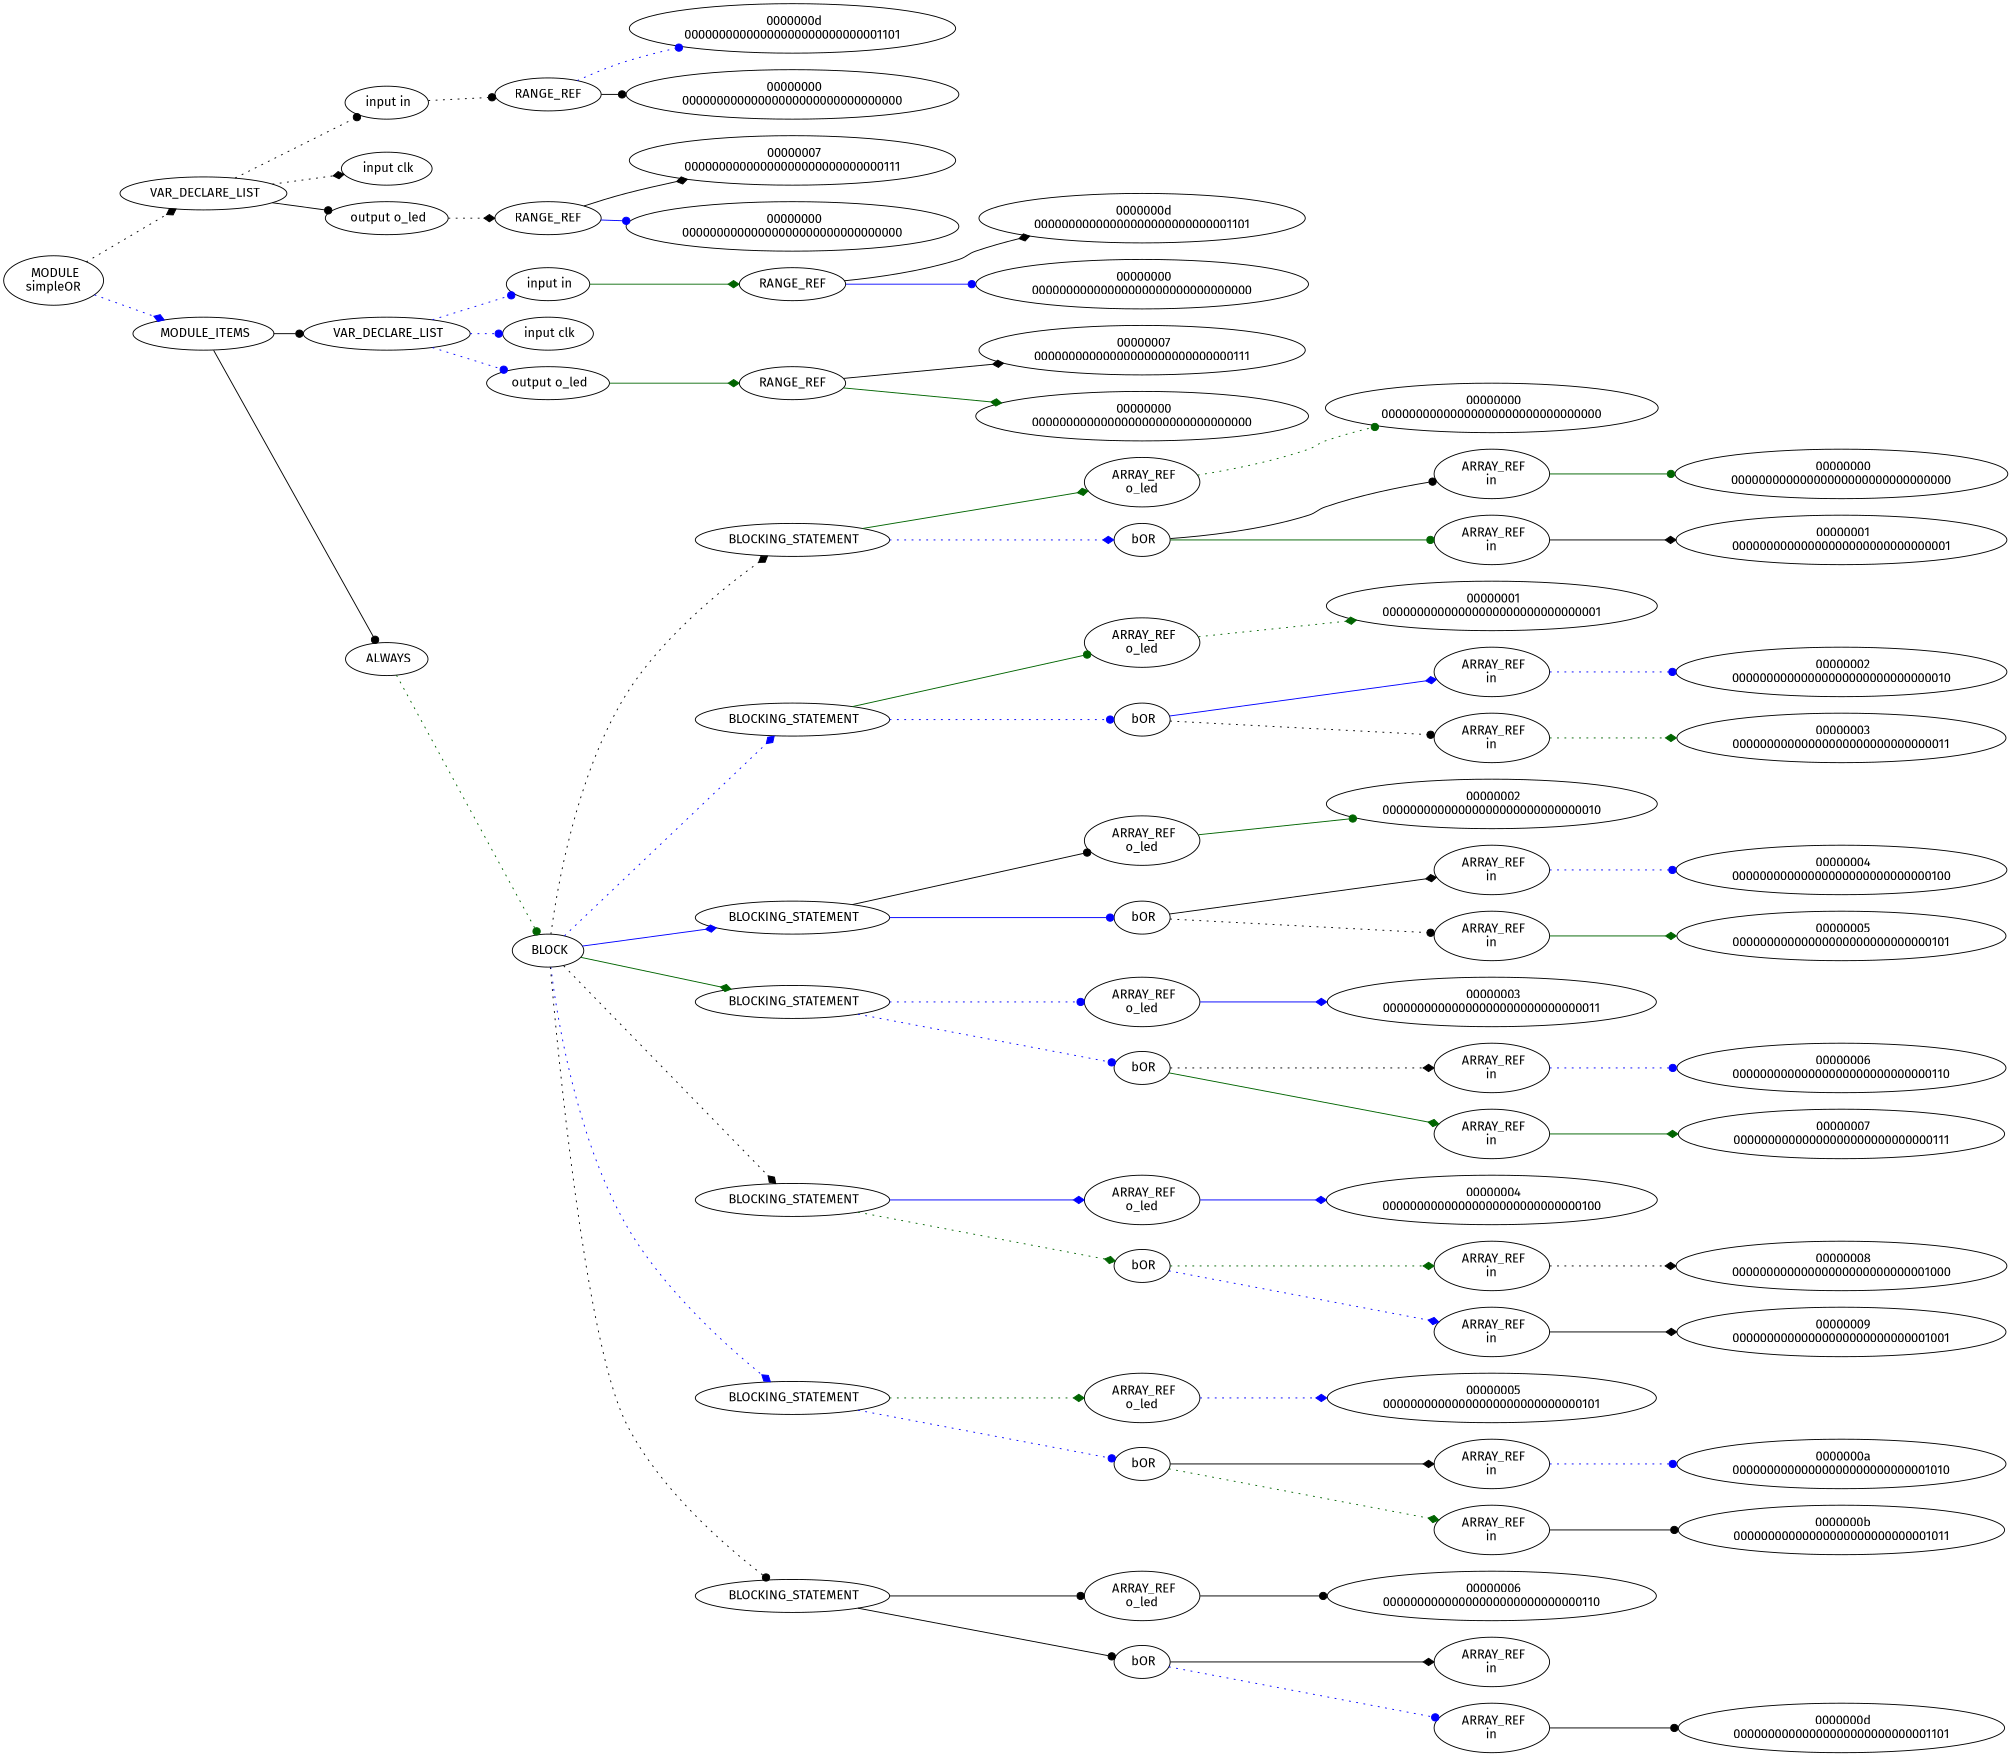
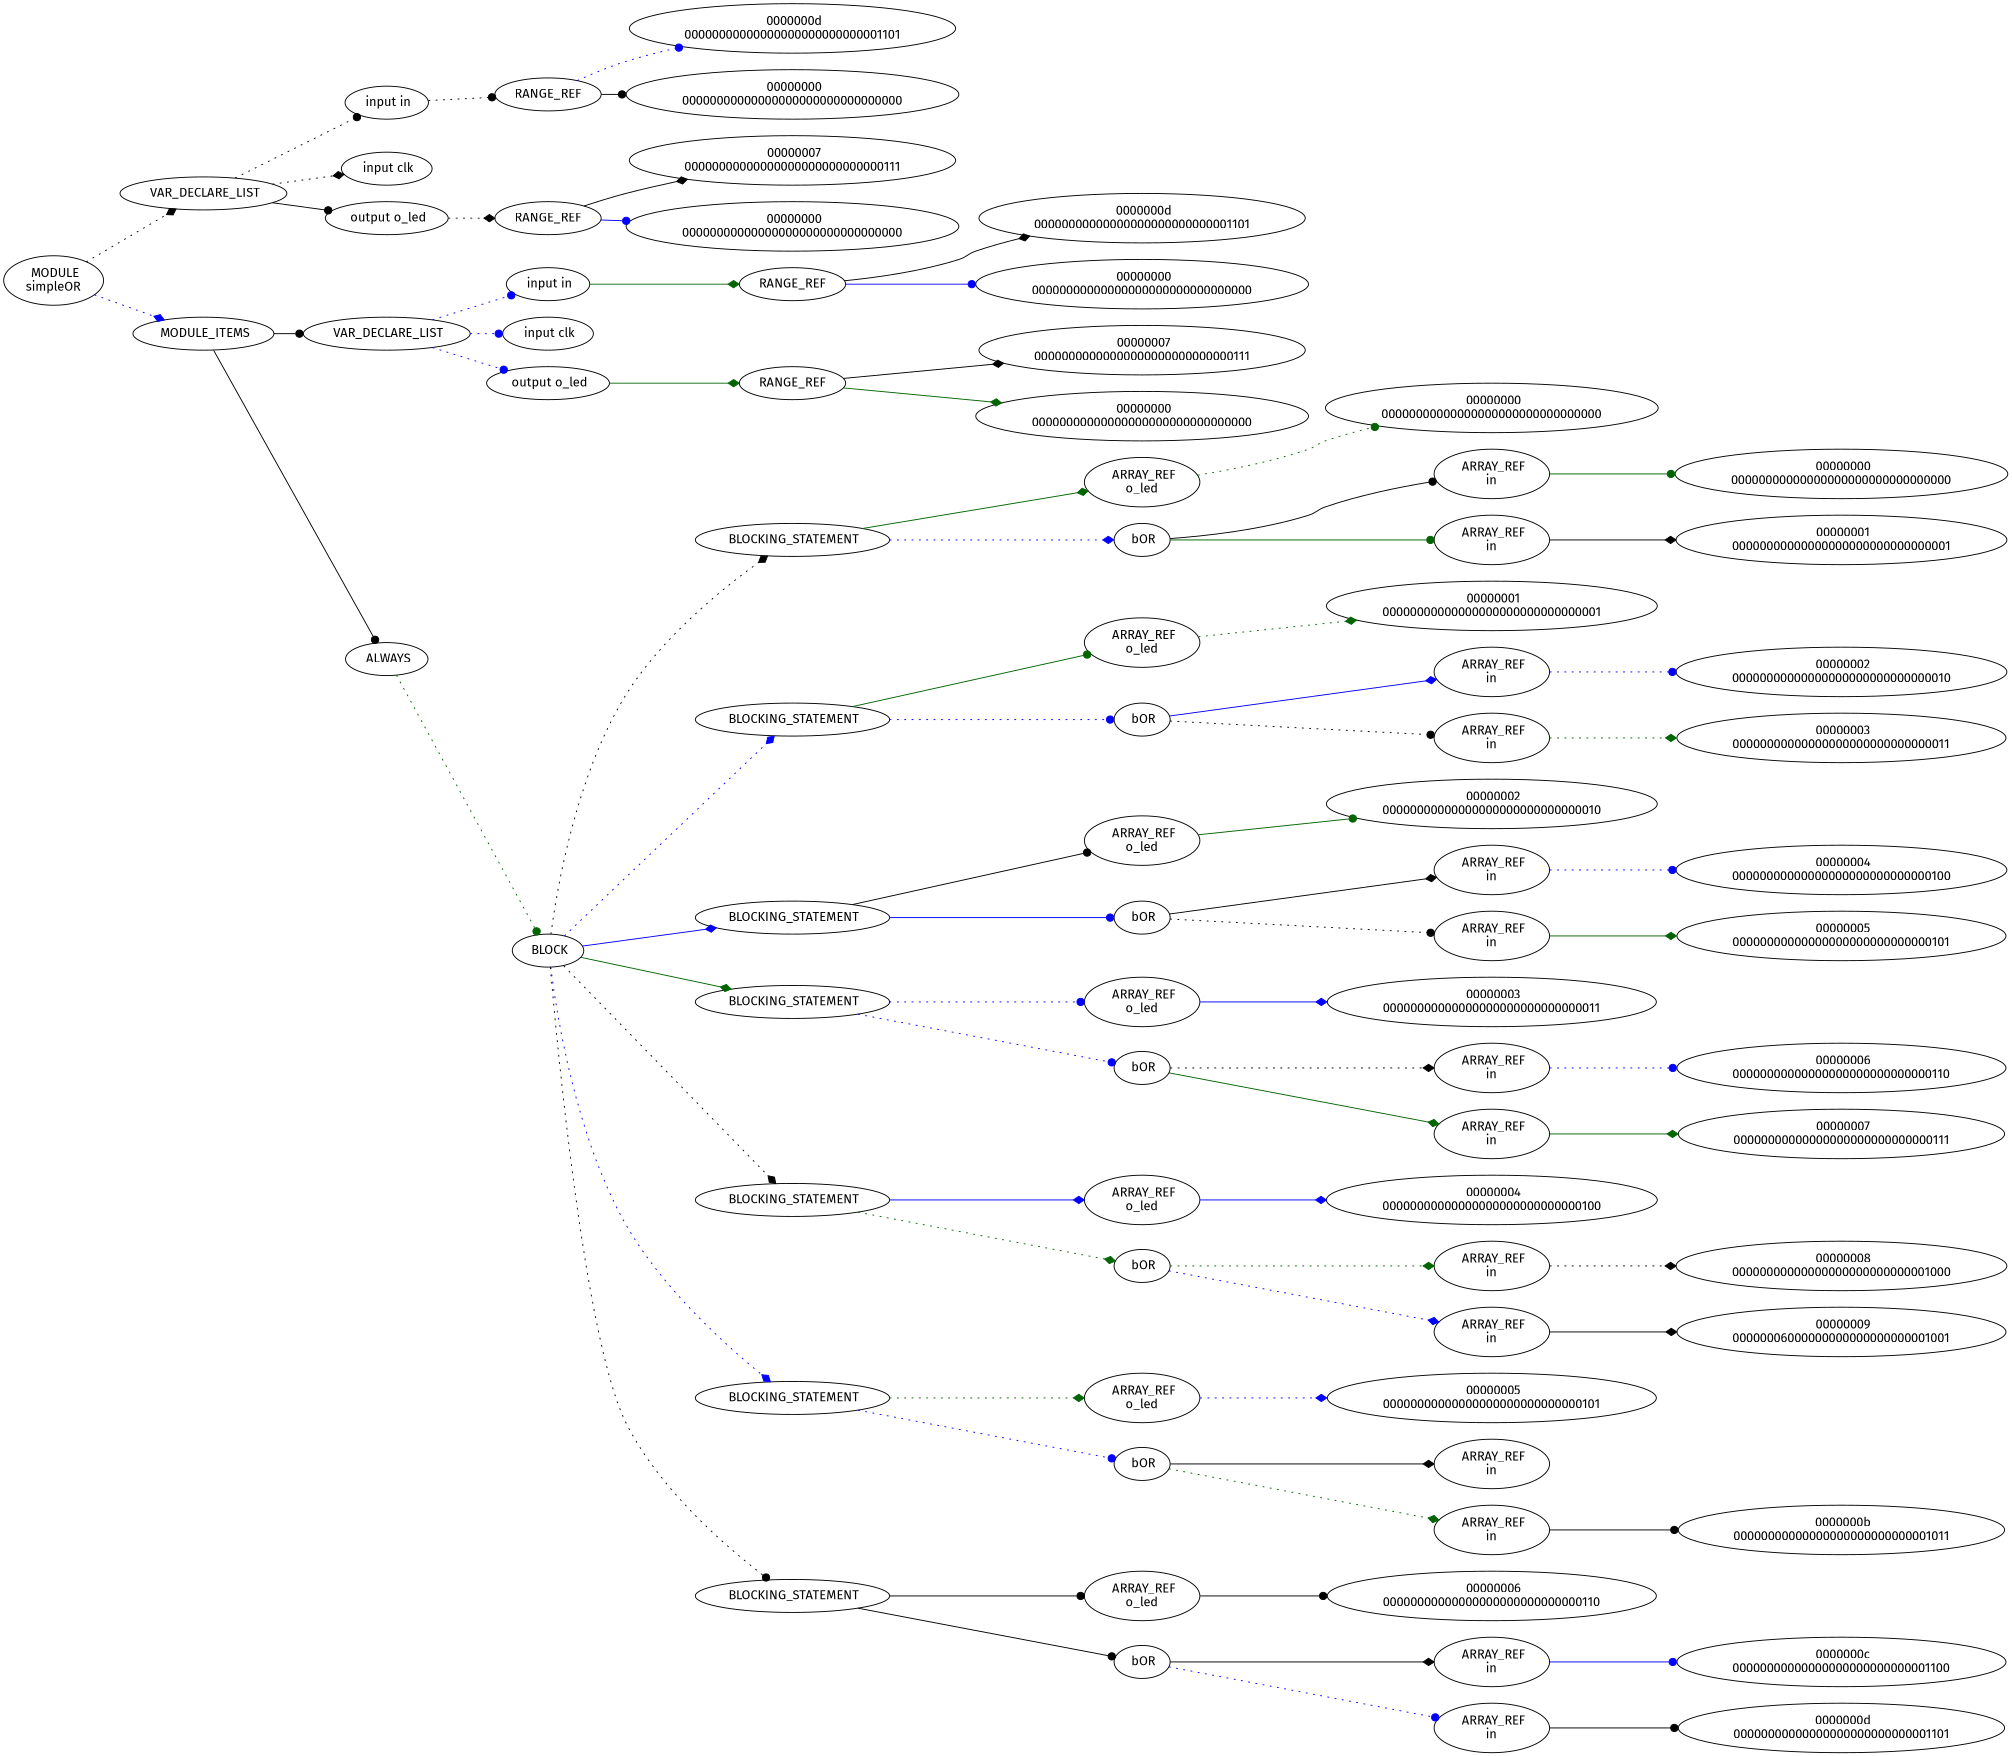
node "00000009": text "00000000000000000000000000001001" -> "00000006000000000000000000001001"
node "0000000a": removed
node "0000000c": added
